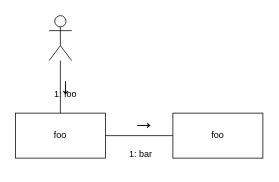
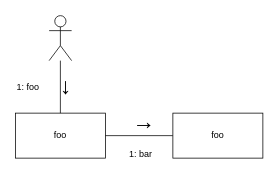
node "1: foo": moved (72, 94) -> (34, 87)
